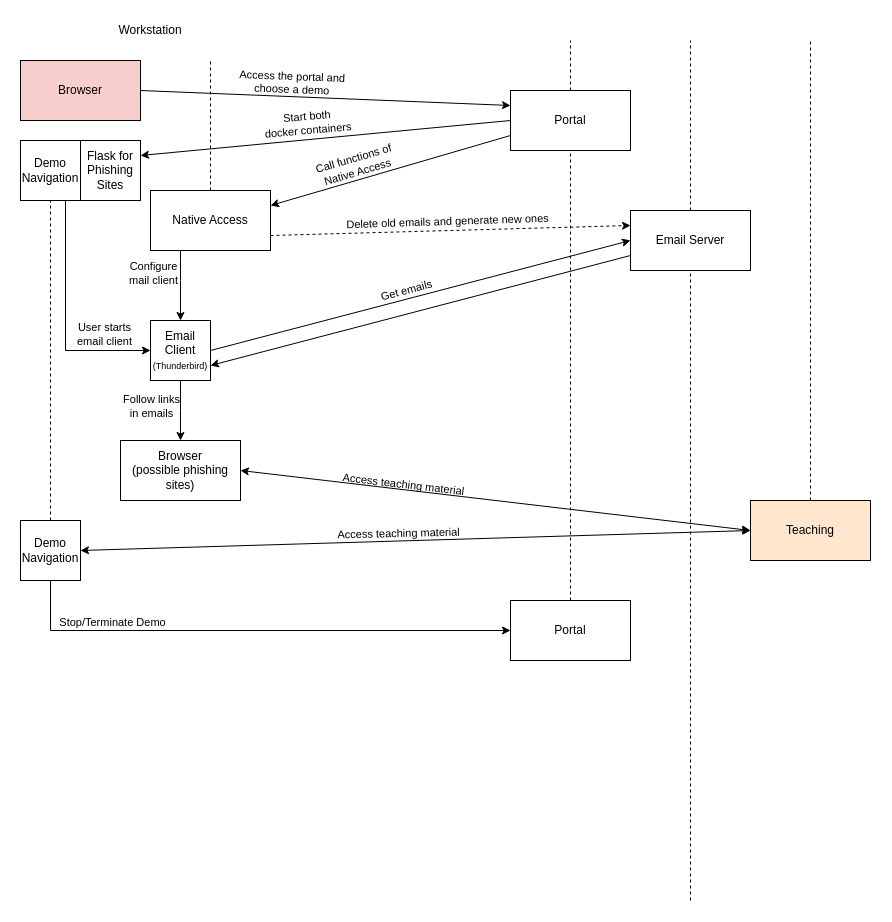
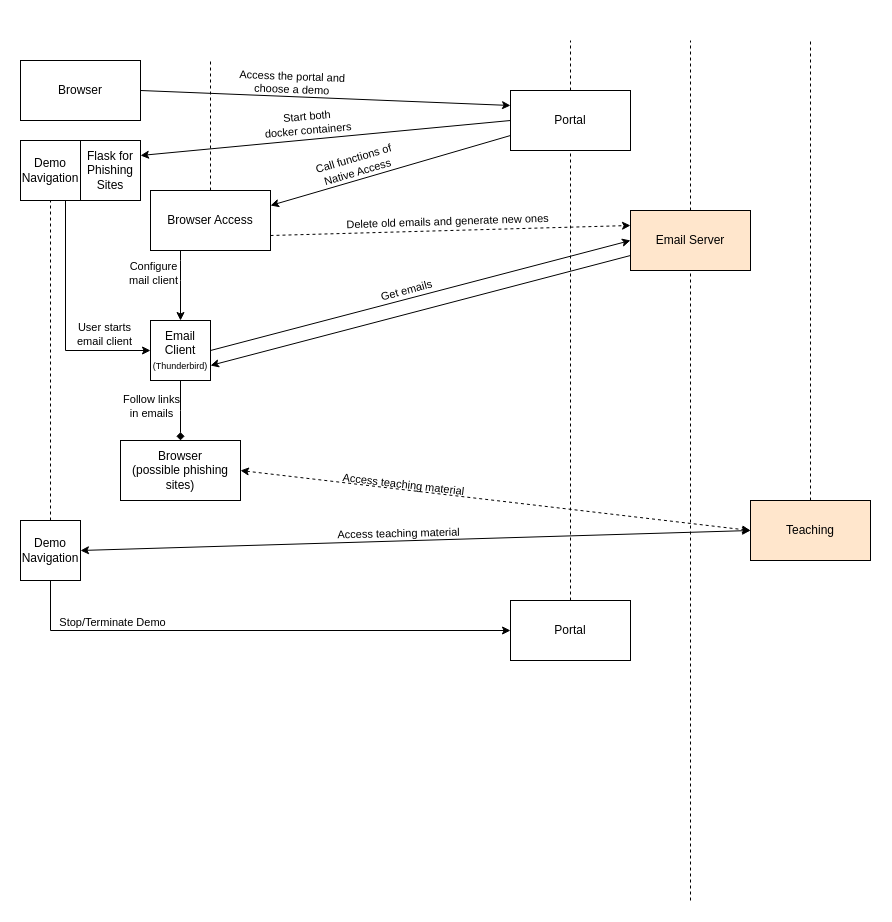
node "Workstation": removed
node "Browser": fillcolor #f8cecc -> #ffffff
node "Native Access": label "Native Access" -> "Browser Access"
node "Email Server": fillcolor #ffffff -> #ffe6cc
edge "Email Client (Thunderbird)" -> "Browser (possible phishing sites)": arrowhead classic -> diamond
edge "Browser (possible phishing sites)" -- "Teaching": style solid -> dashed
